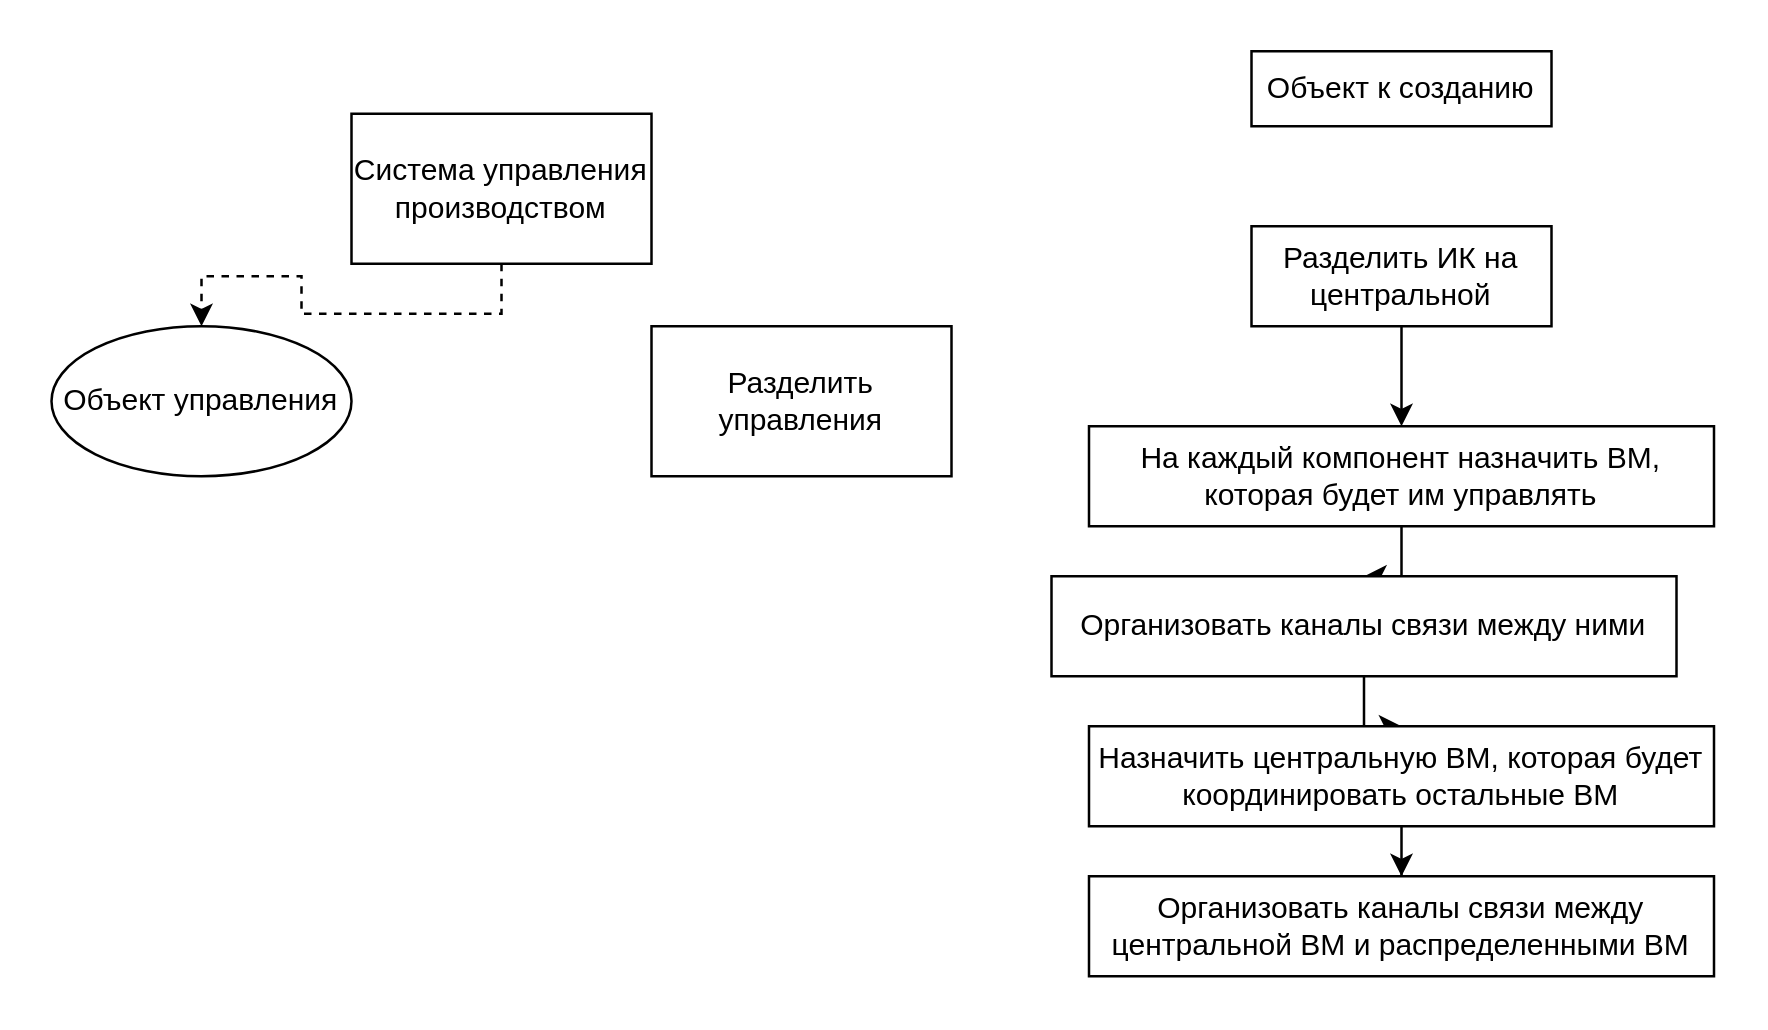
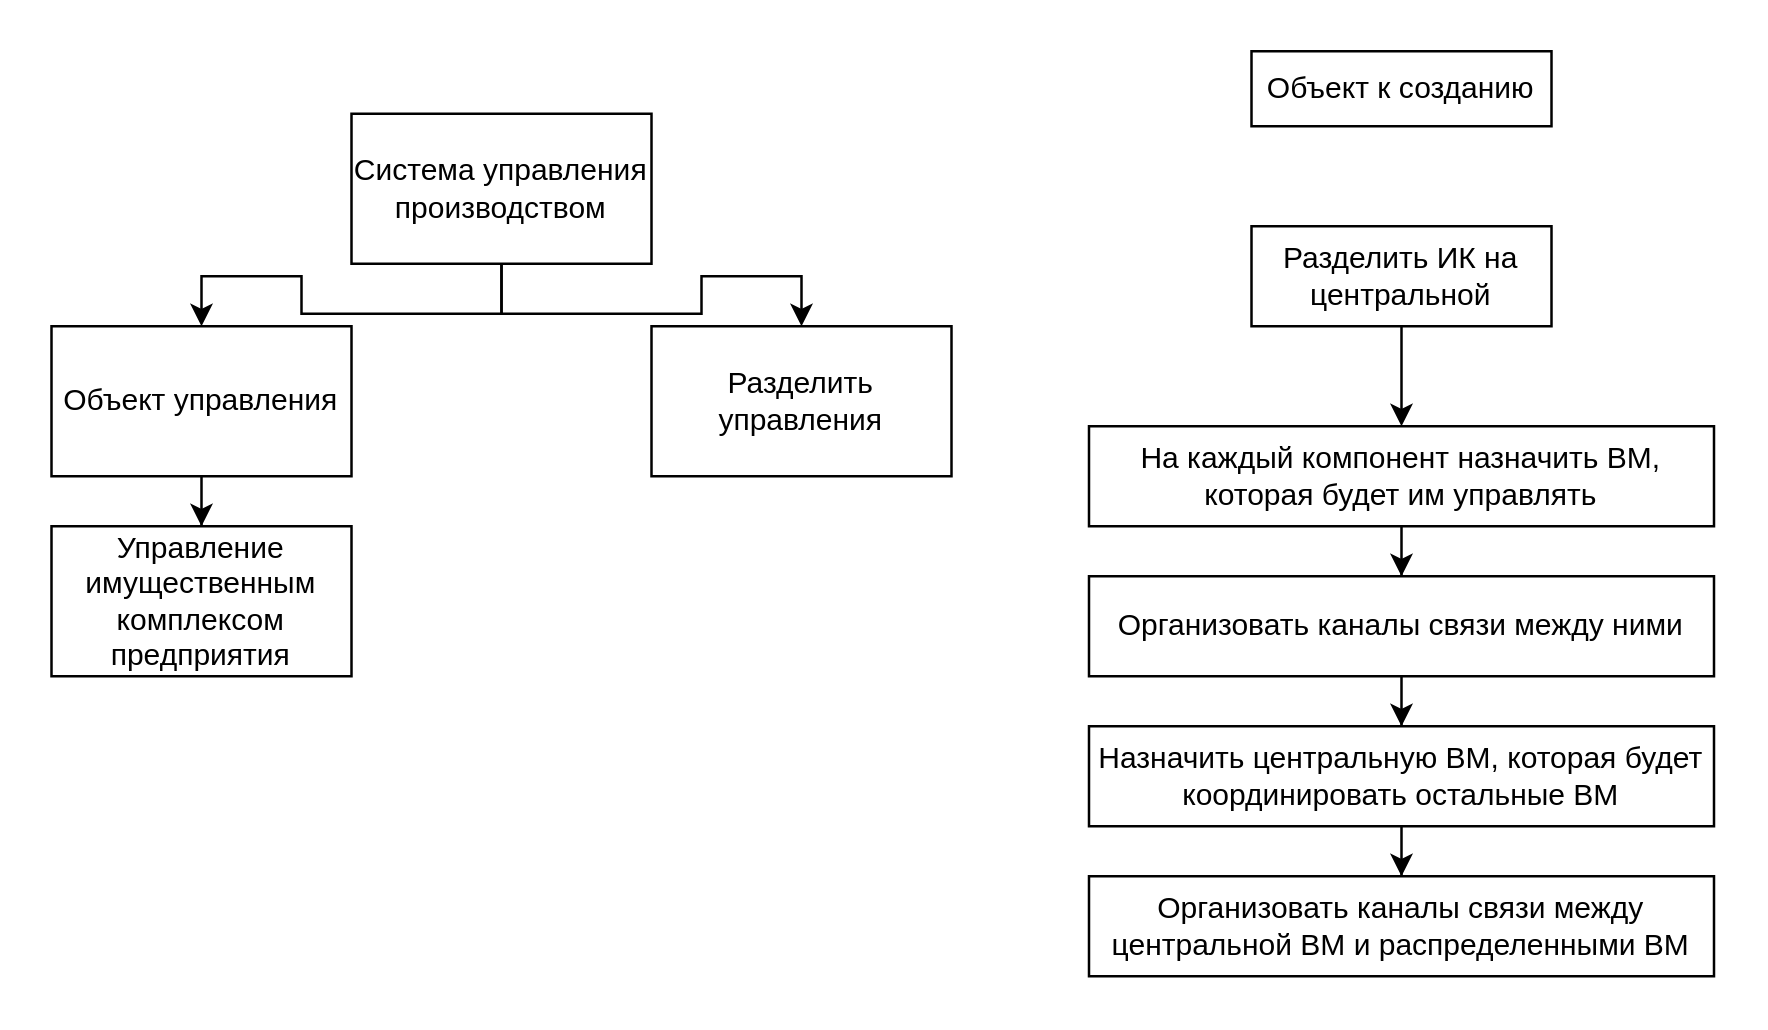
edge "Система управления производством" -> "Объект управления": style dashed -> solid
edge "Система управления производством" -> "Разделить управления": added
node "Объект управления": shape ellipse -> rectangle
edge "Объект управления" -> "Управление имущественным комплексом предприятия": added
node "Управление имущественным комплексом предприятия": added
node "Организовать каналы связи между ними": moved (1364, 626) -> (1401, 626)
